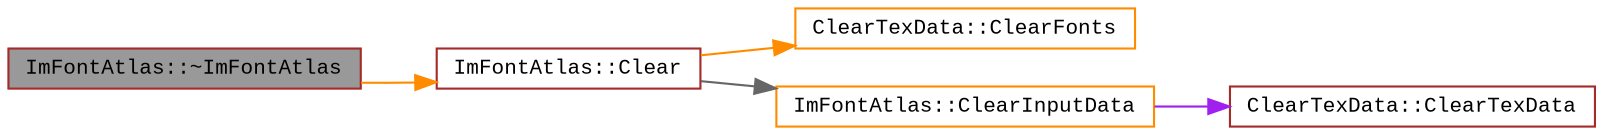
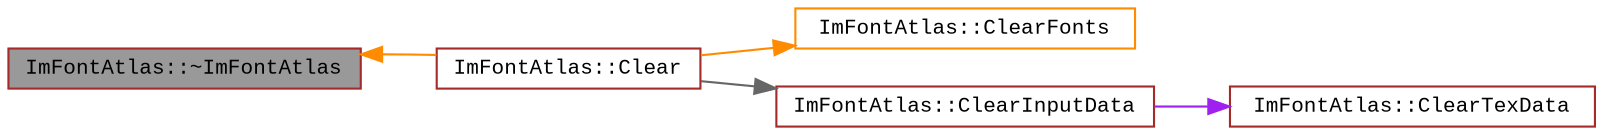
node "ClearTexData::ClearFonts": label "ClearTexData::ClearFonts" -> "ImFontAtlas::ClearFonts"
edge "ImFontAtlas::~ImFontAtlas" -> "ImFontAtlas::Clear": reversed
node "ImFontAtlas::ClearInputData": color darkorange -> brown
node "ClearTexData::ClearTexData": label "ClearTexData::ClearTexData" -> "ImFontAtlas::ClearTexData"
